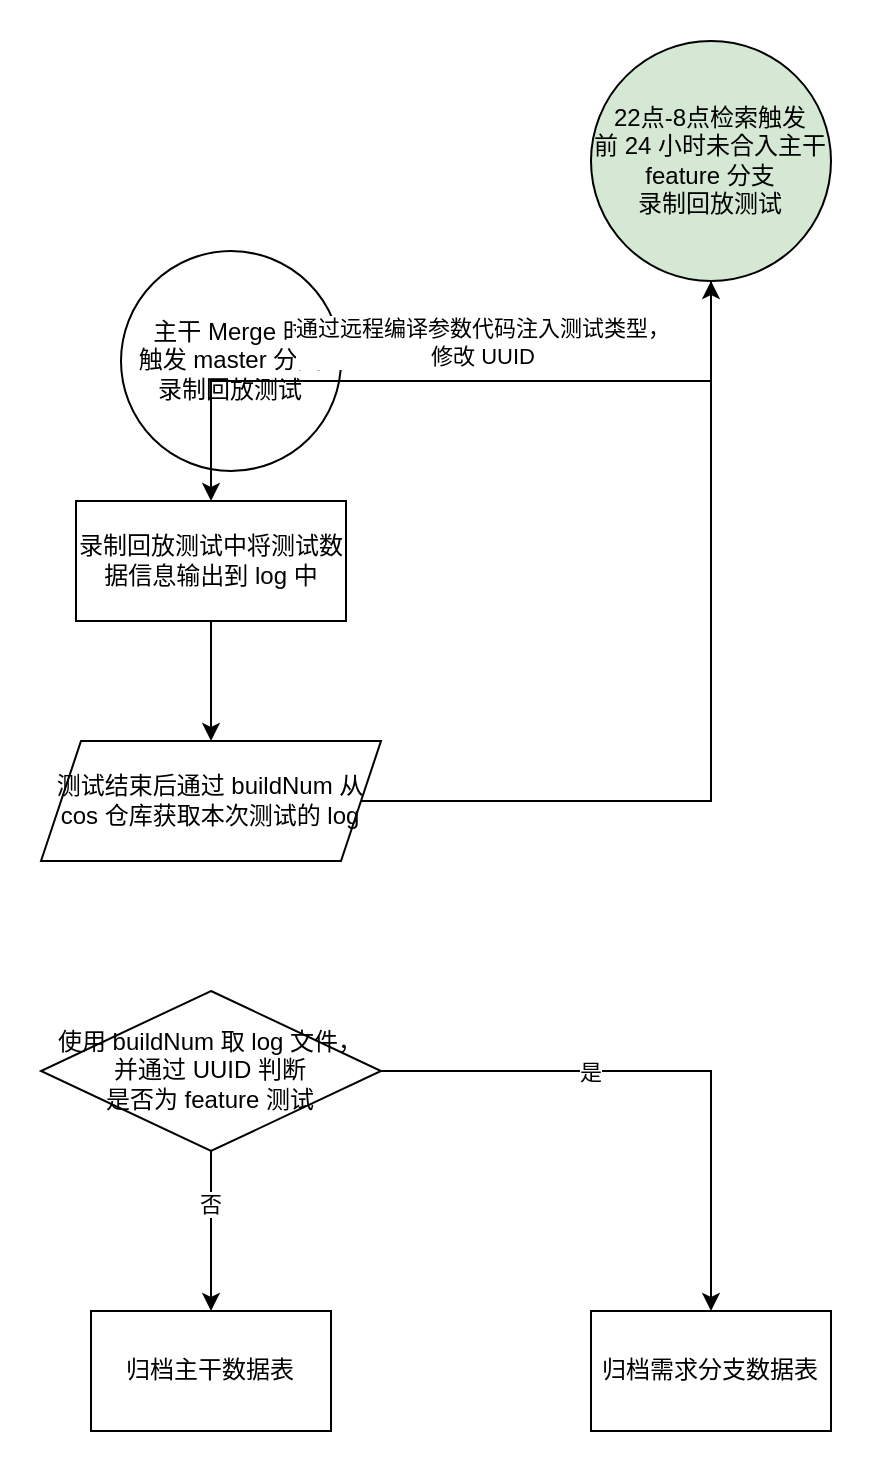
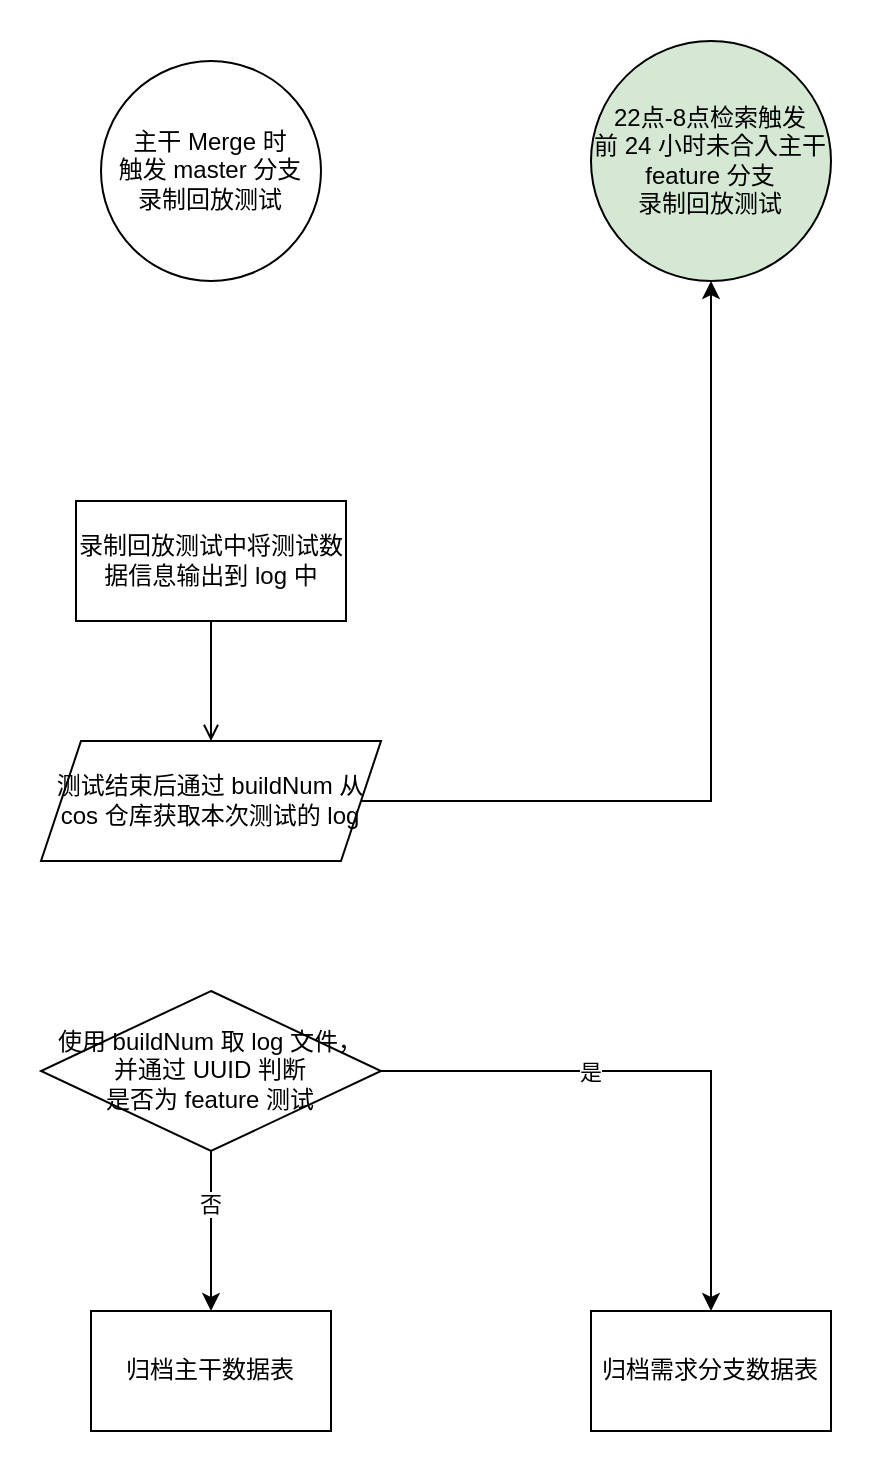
node "主干 Merge 时 触发 master 分支 录制回放测试": moved (231, 361) -> (211, 171)
edge "22点-8点检索触发 前 24 小时未合入主干 feature 分支 录制回放测试" -> "录制回放测试中将测试数据信息输出到 log 中": removed, label "通过远程编译参数代码注入测试类型， 修改 UUID"
edge "录制回放测试中将测试数据信息输出到 log 中" -> "测试结束后通过 buildNum 从 cos 仓库获取本次测试的 log": arrowhead classic -> open
